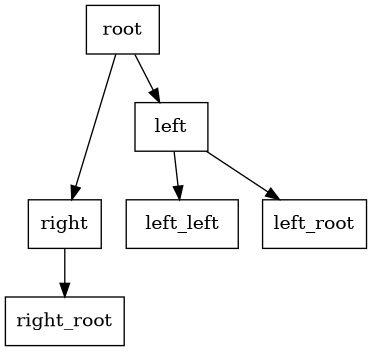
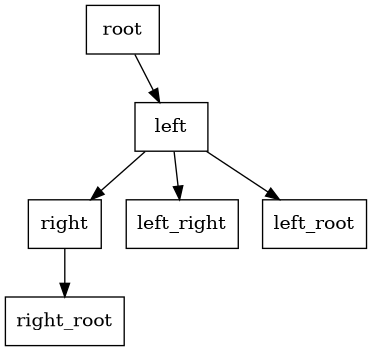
edge "root" -> "right": now "left" -> "right"
node "left_left": label "left_left" -> "left_right"
